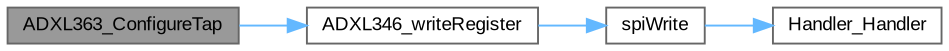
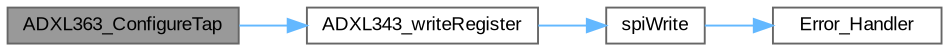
node "ADXL346_writeRegister": label "ADXL346_writeRegister" -> "ADXL343_writeRegister"
node "Handler_Handler": label "Handler_Handler" -> "Error_Handler"
